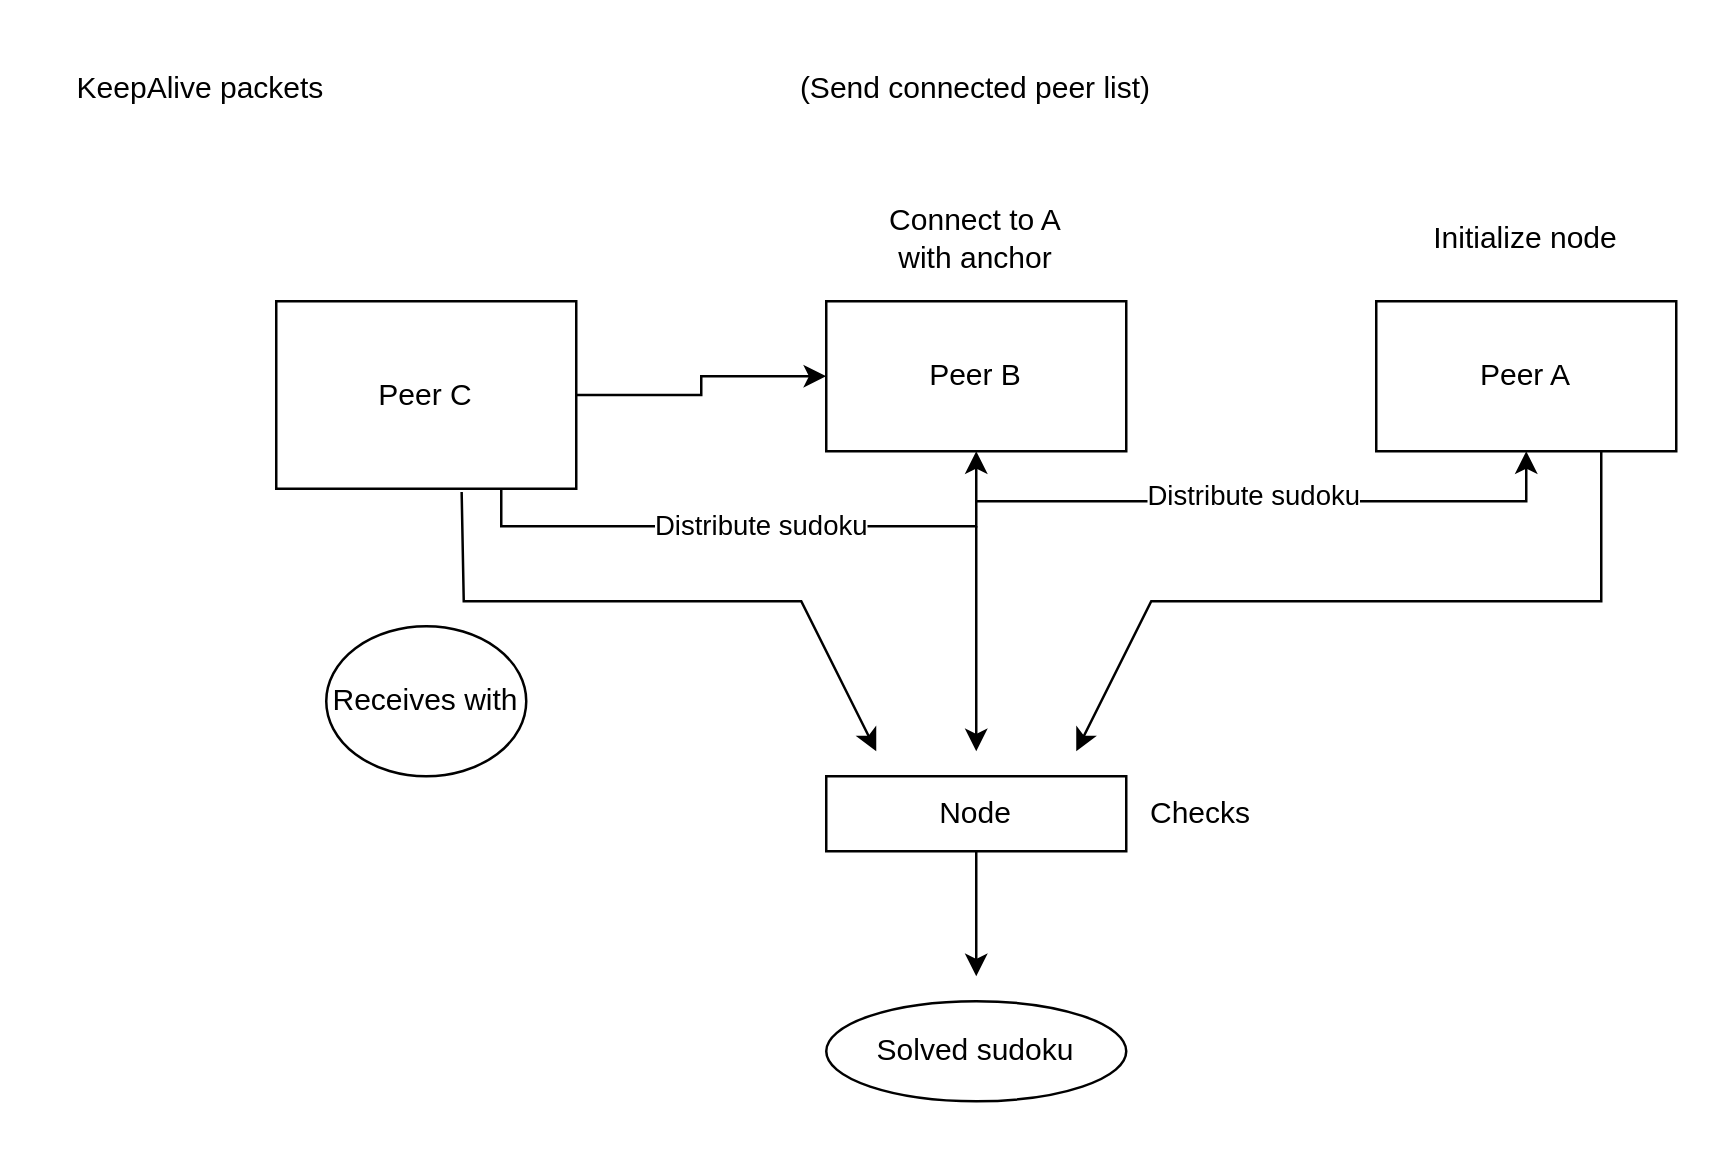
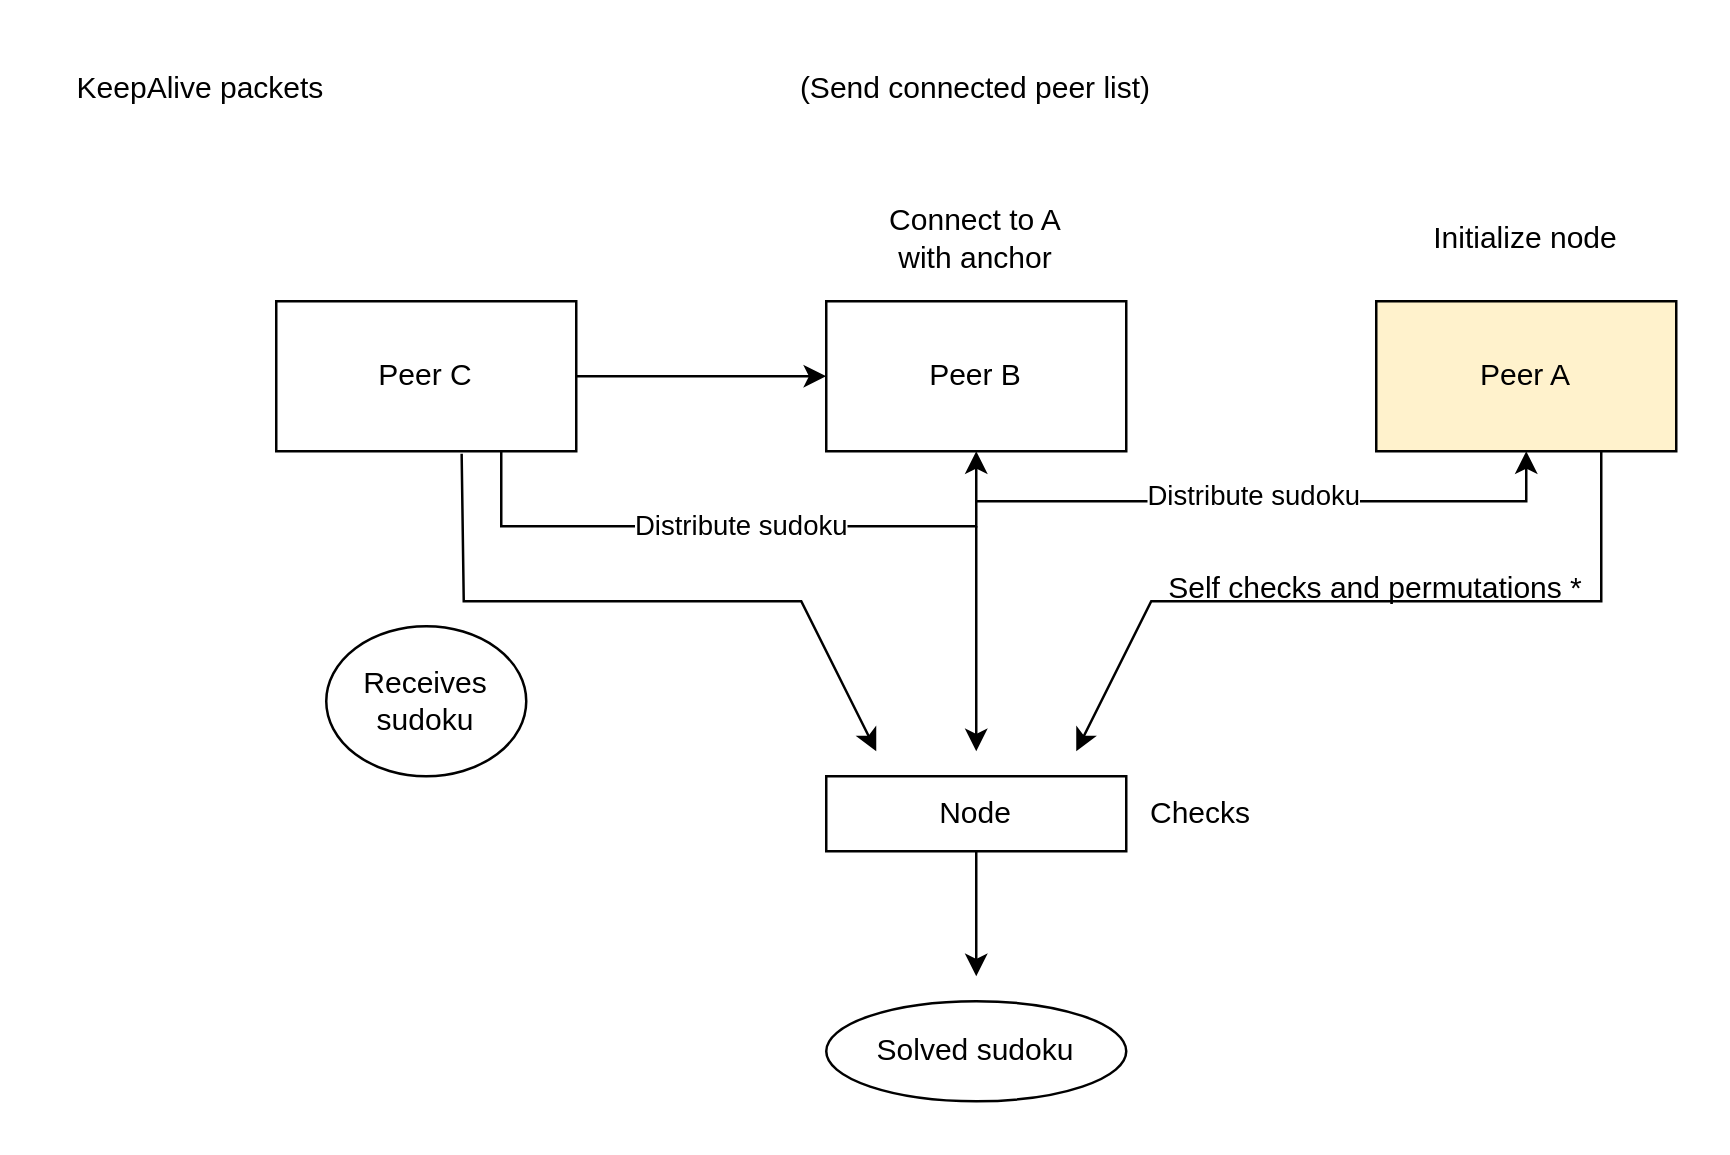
node "Peer A": fillcolor #ffffff -> #fff2cc
node "Peer C": size 300x188 -> 300x150
node "Self checks and permutations *": added
node "Receives with": label "Receives with" -> "Receives sudoku"
